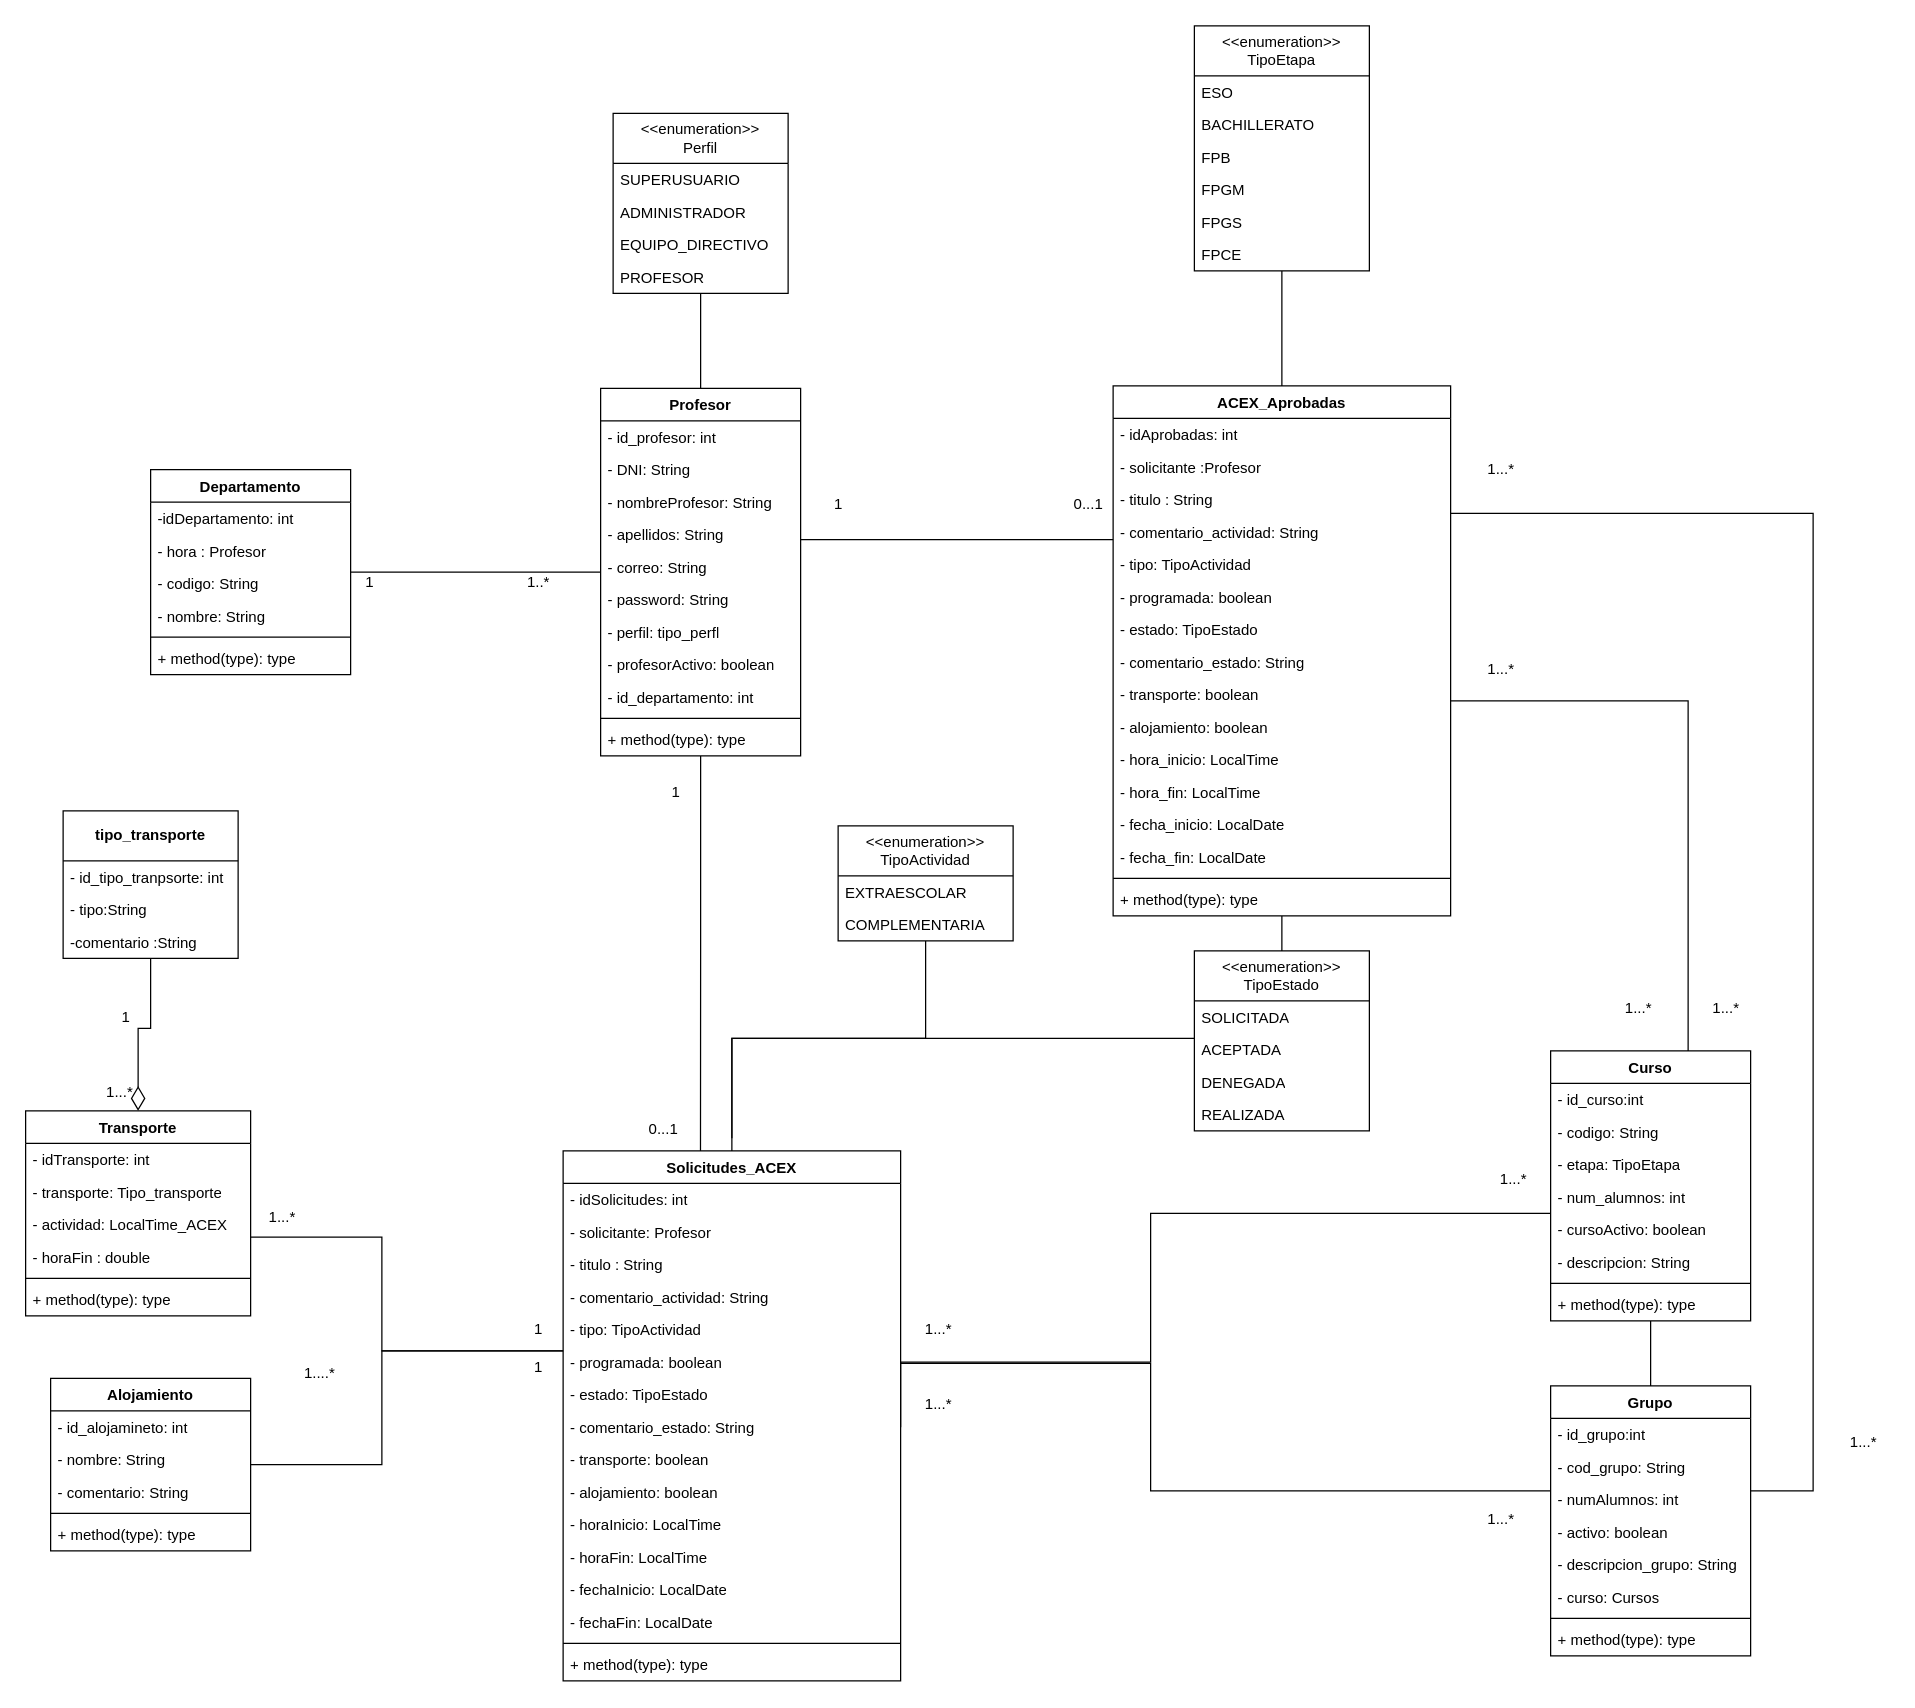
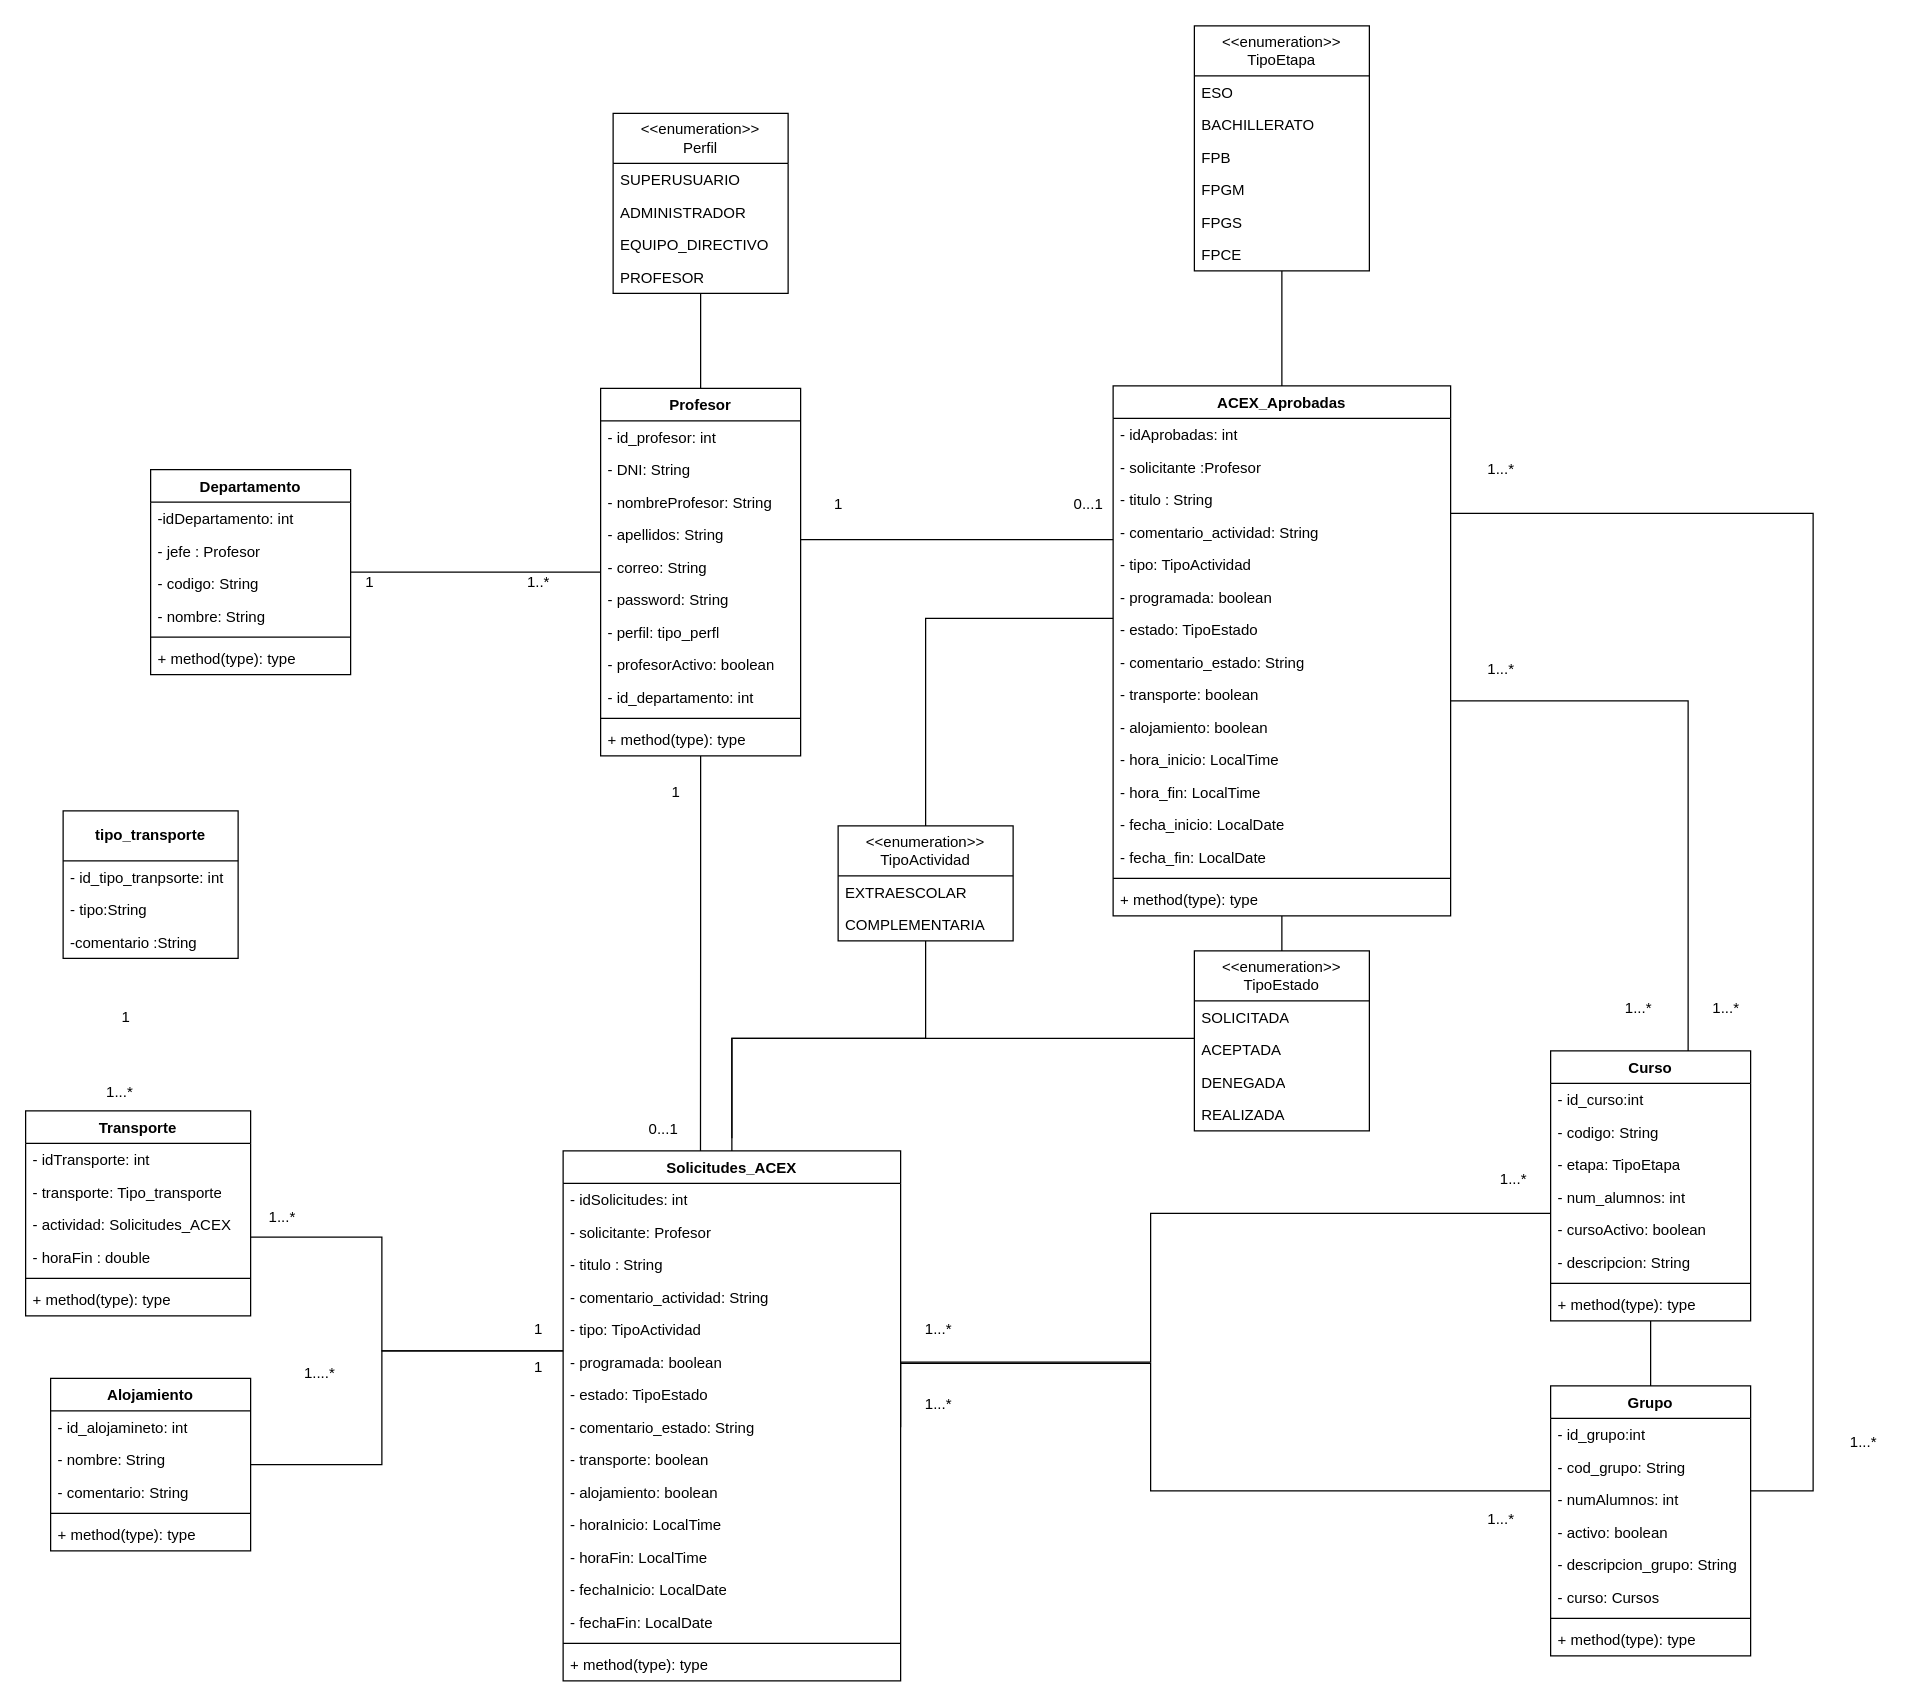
node "- hora : Profesor": label "- hora : Profesor" -> "- jefe : Profesor"
edge "ACEX_Aprobadas" -- "<<enumeration>> TipoActividad": added
edge "tipo_transporte" -> "Transporte": removed
node "- actividad: LocalTime_ACEX": label "- actividad: LocalTime_ACEX" -> "- actividad: Solicitudes_ACEX"
